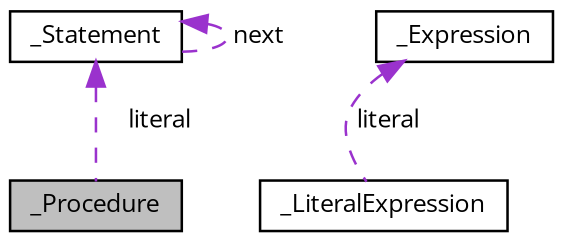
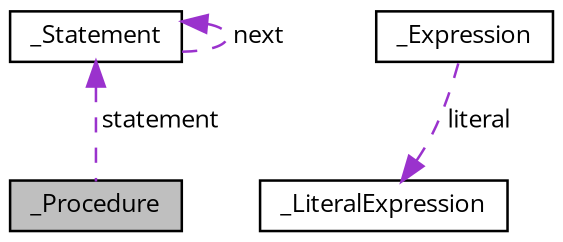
edge "_Procedure" -> "_Statement": label " literal" -> " statement"
edge "_LiteralExpression" -> "_Expression": reversed
